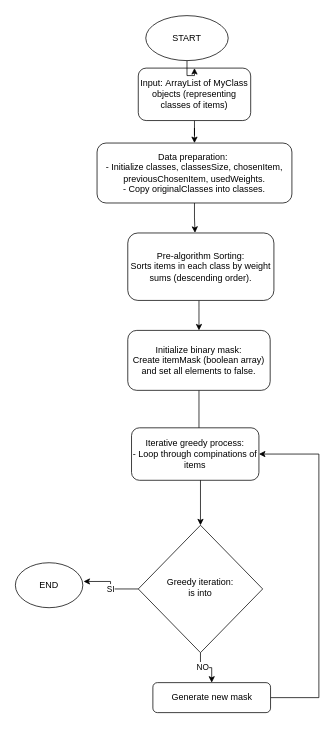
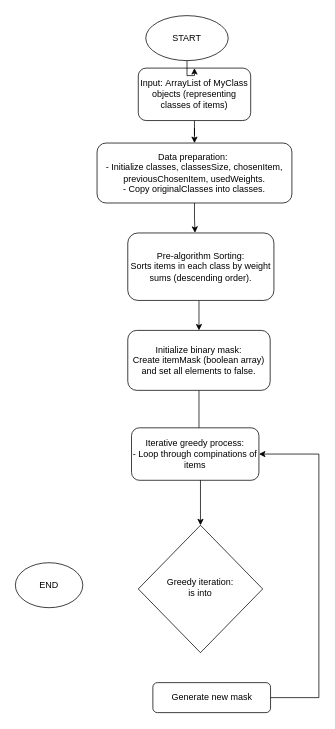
edge "Greedy iteration: is into" -> "END": removed, label "SI"
edge "Greedy iteration: is into" -> "Generate new mask": removed, label "NO"
